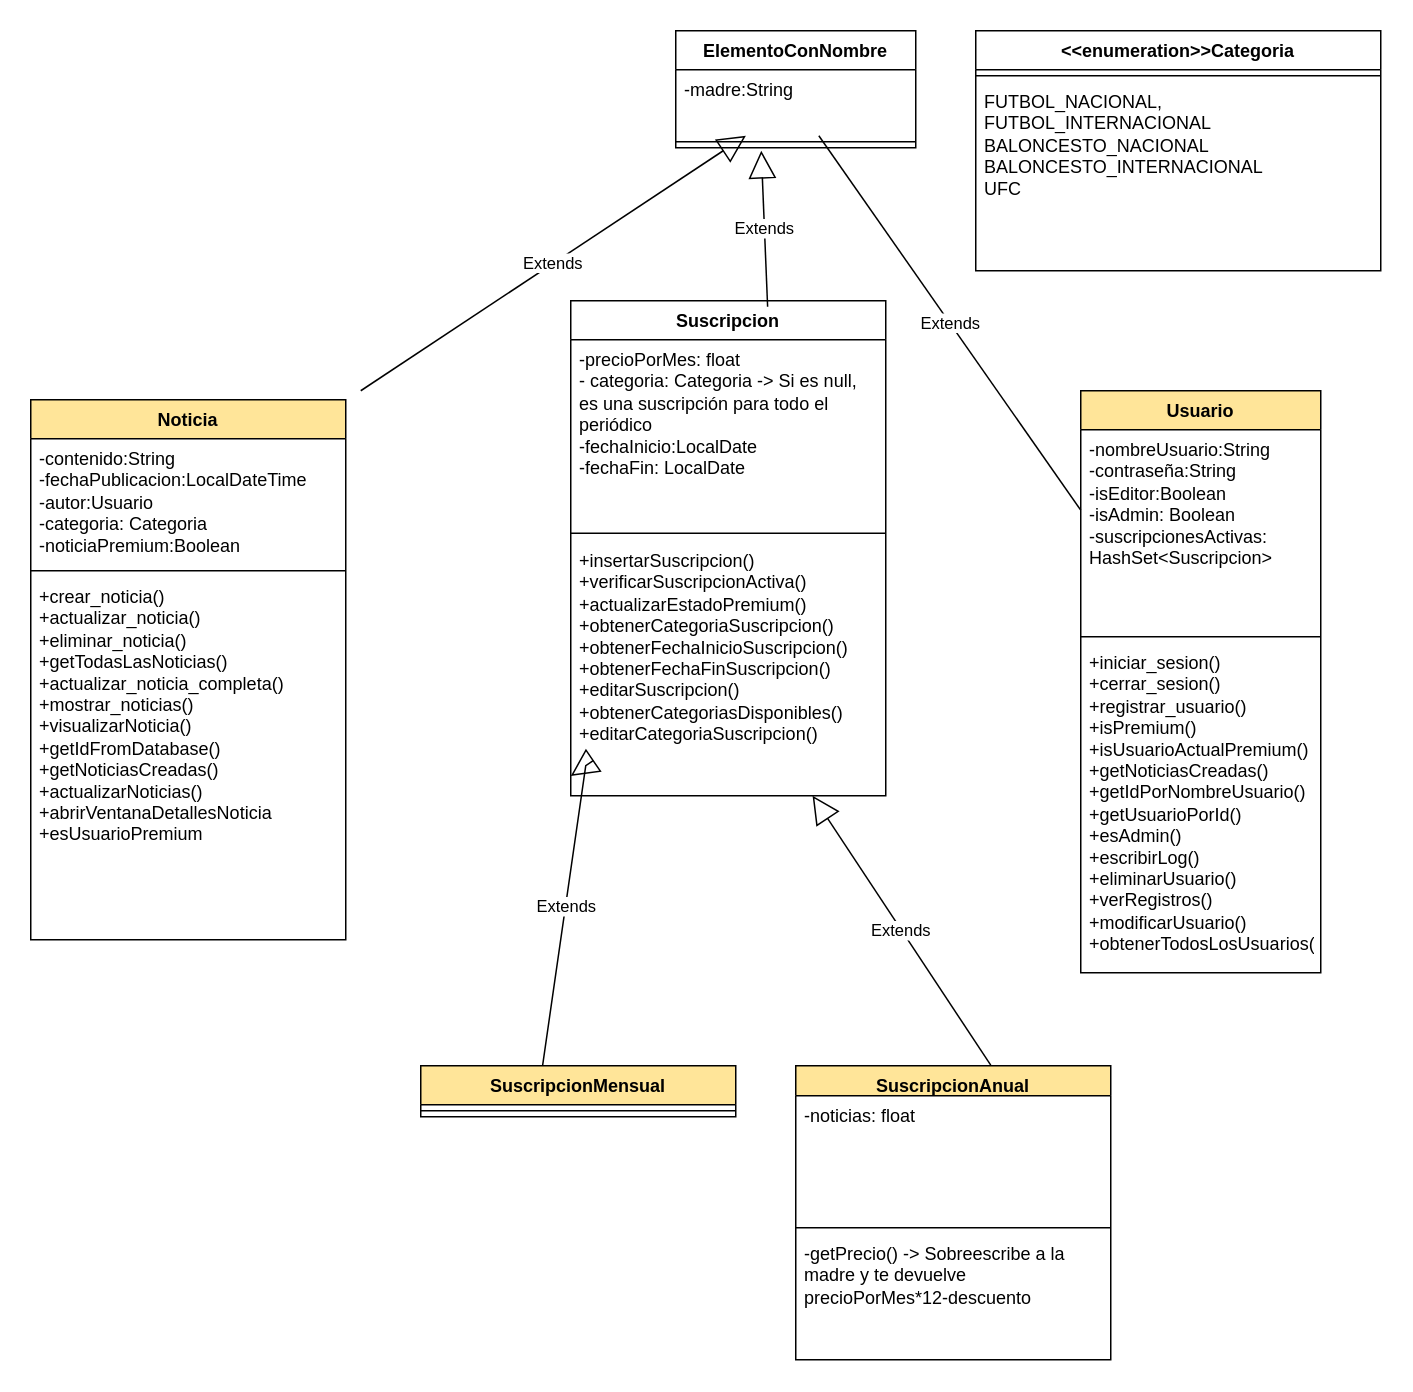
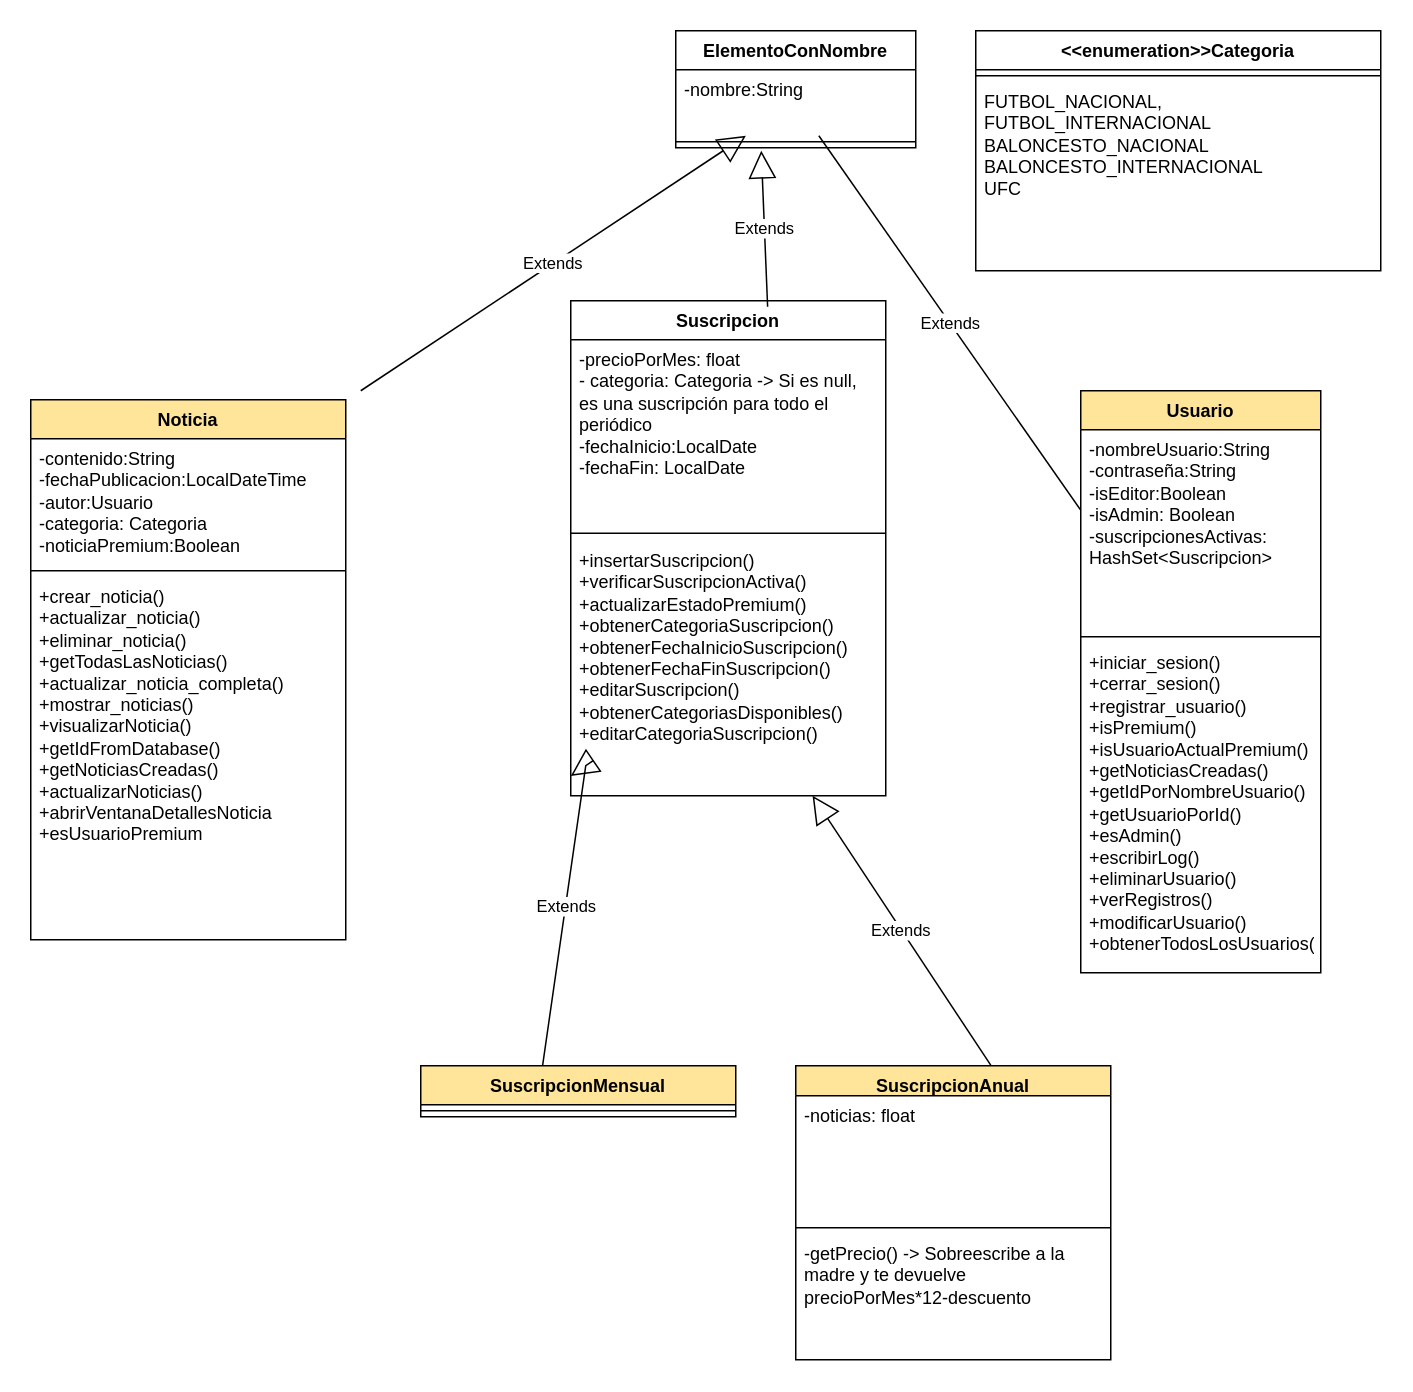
node "-madre:String": label "-madre:String" -> "-nombre:String"
